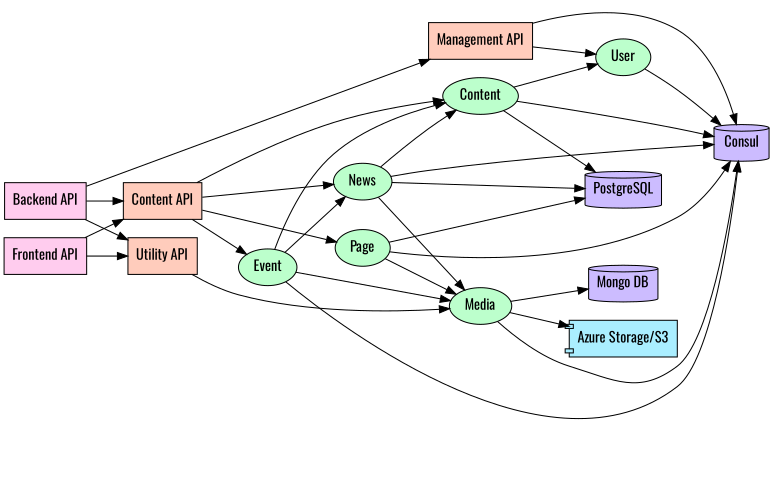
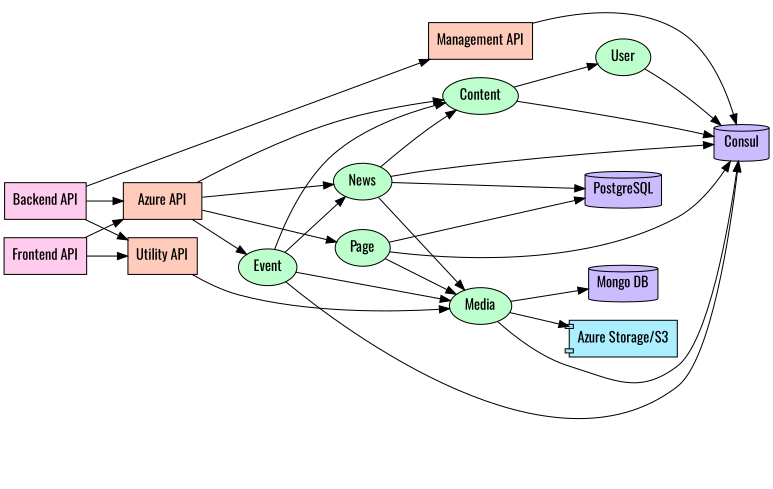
edge "Management API" -> "User": removed
edge "Content" -> "PostgreSQL": removed
node "Content API": label "Content API" -> "Azure API"
